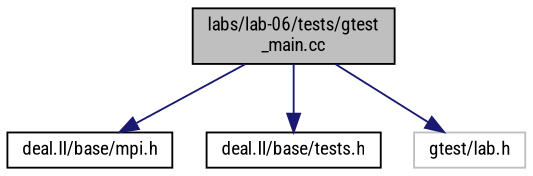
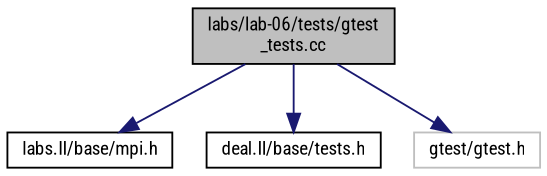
node "labs/lab-06/tests/gtest _main.cc": label "labs/lab-06/tests/gtest _main.cc" -> "labs/lab-06/tests/gtest _tests.cc"
node "deal.II/base/mpi.h": label "deal.II/base/mpi.h" -> "labs.II/base/mpi.h"
node "gtest/lab.h": label "gtest/lab.h" -> "gtest/gtest.h"
